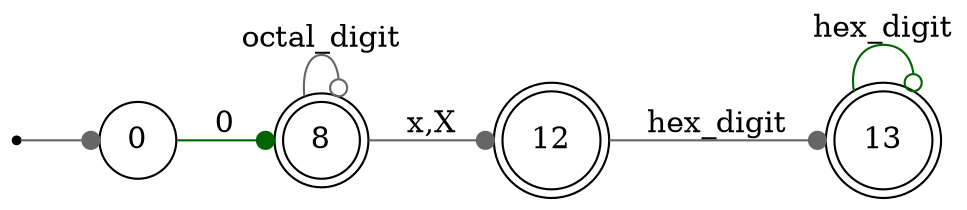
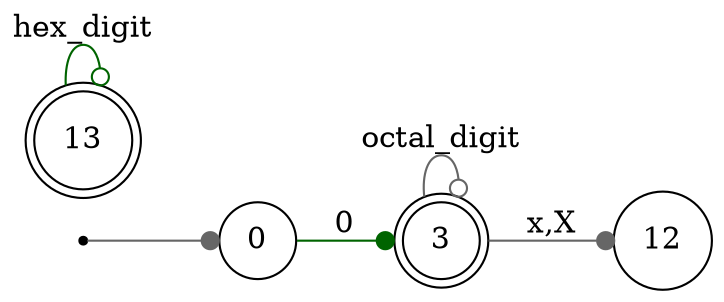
node "8": label "8" -> "3"
node "12": shape doublecircle -> circle
edge "12" -> "13": removed, label "hex_digit"
